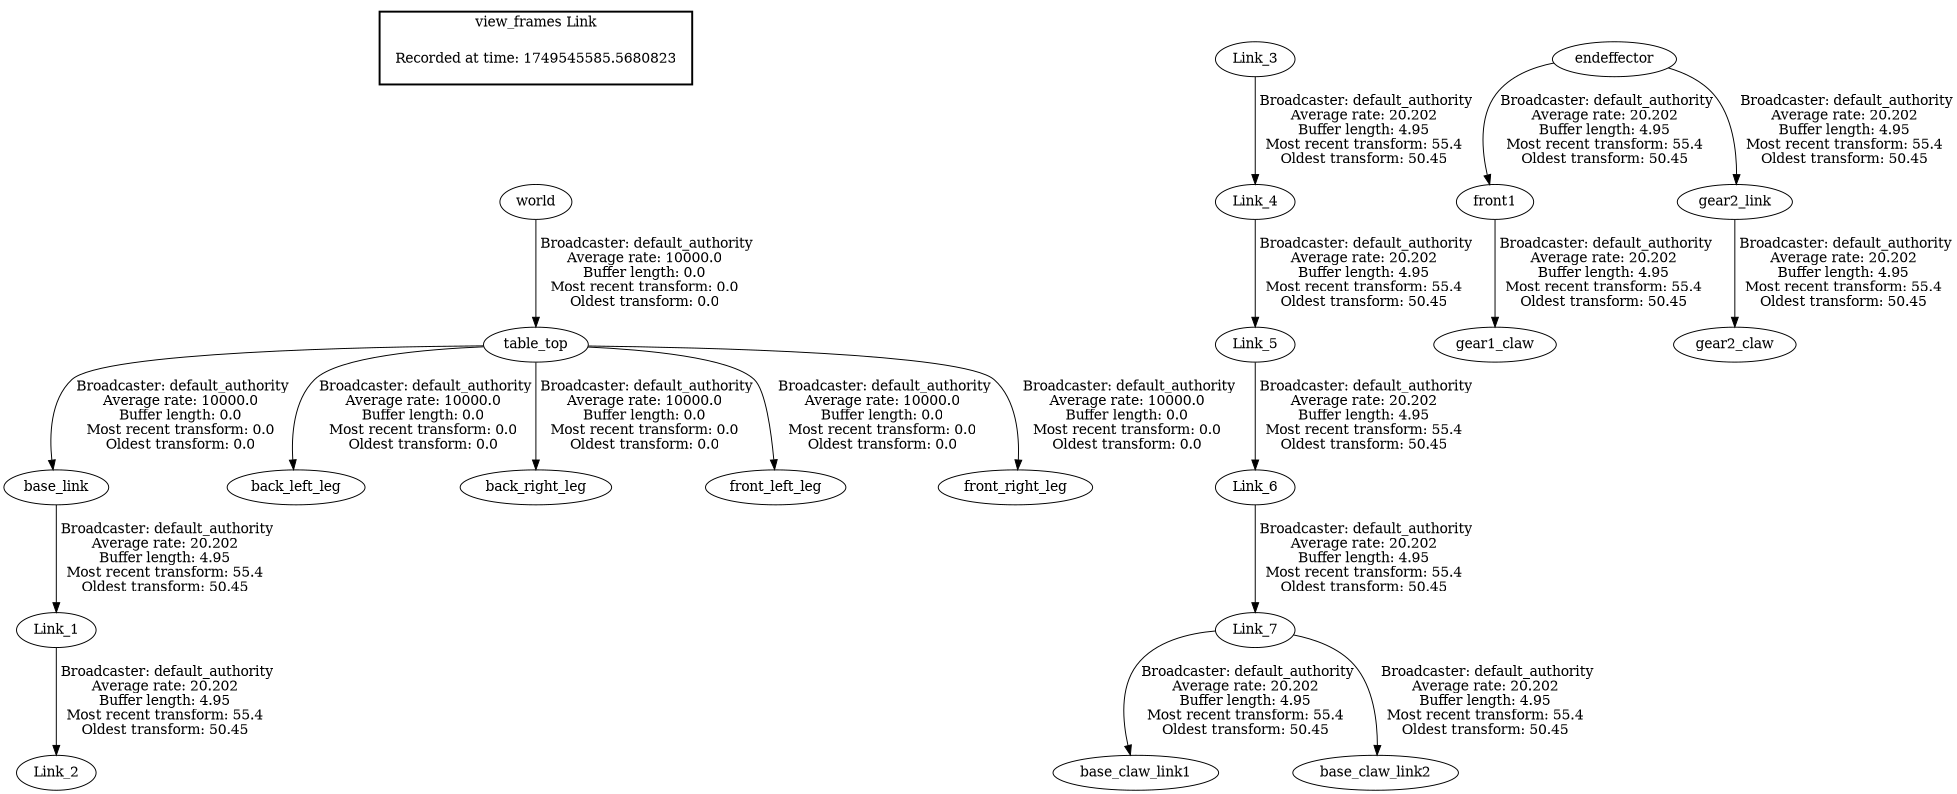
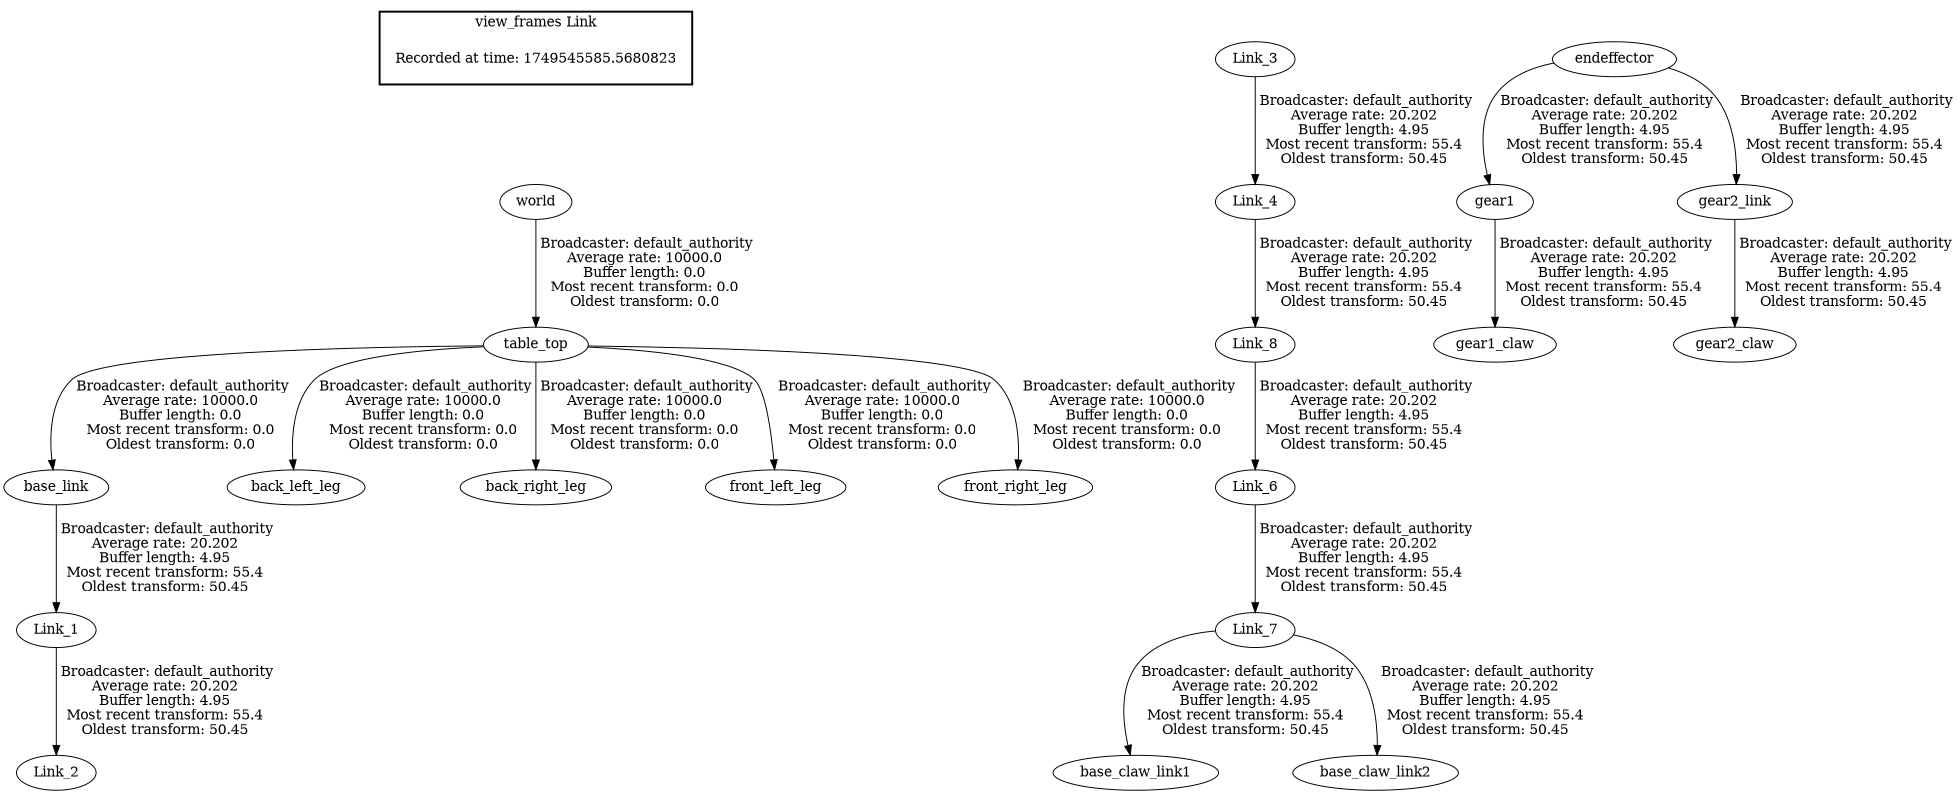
node "front1": label "front1" -> "gear1"
node "Link_5": label "Link_5" -> "Link_8"
